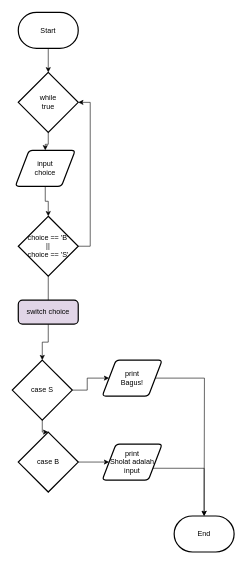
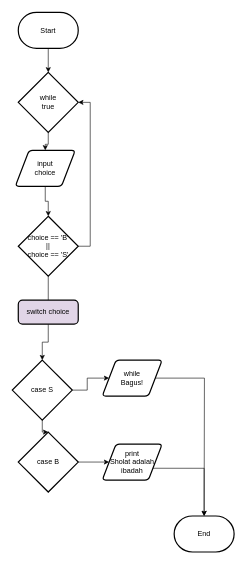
node "print Bagus!": label "print Bagus!" -> "while Bagus!"
node "print Sholat adalah input": label "print Sholat adalah input" -> "print Sholat adalah ibadah"
